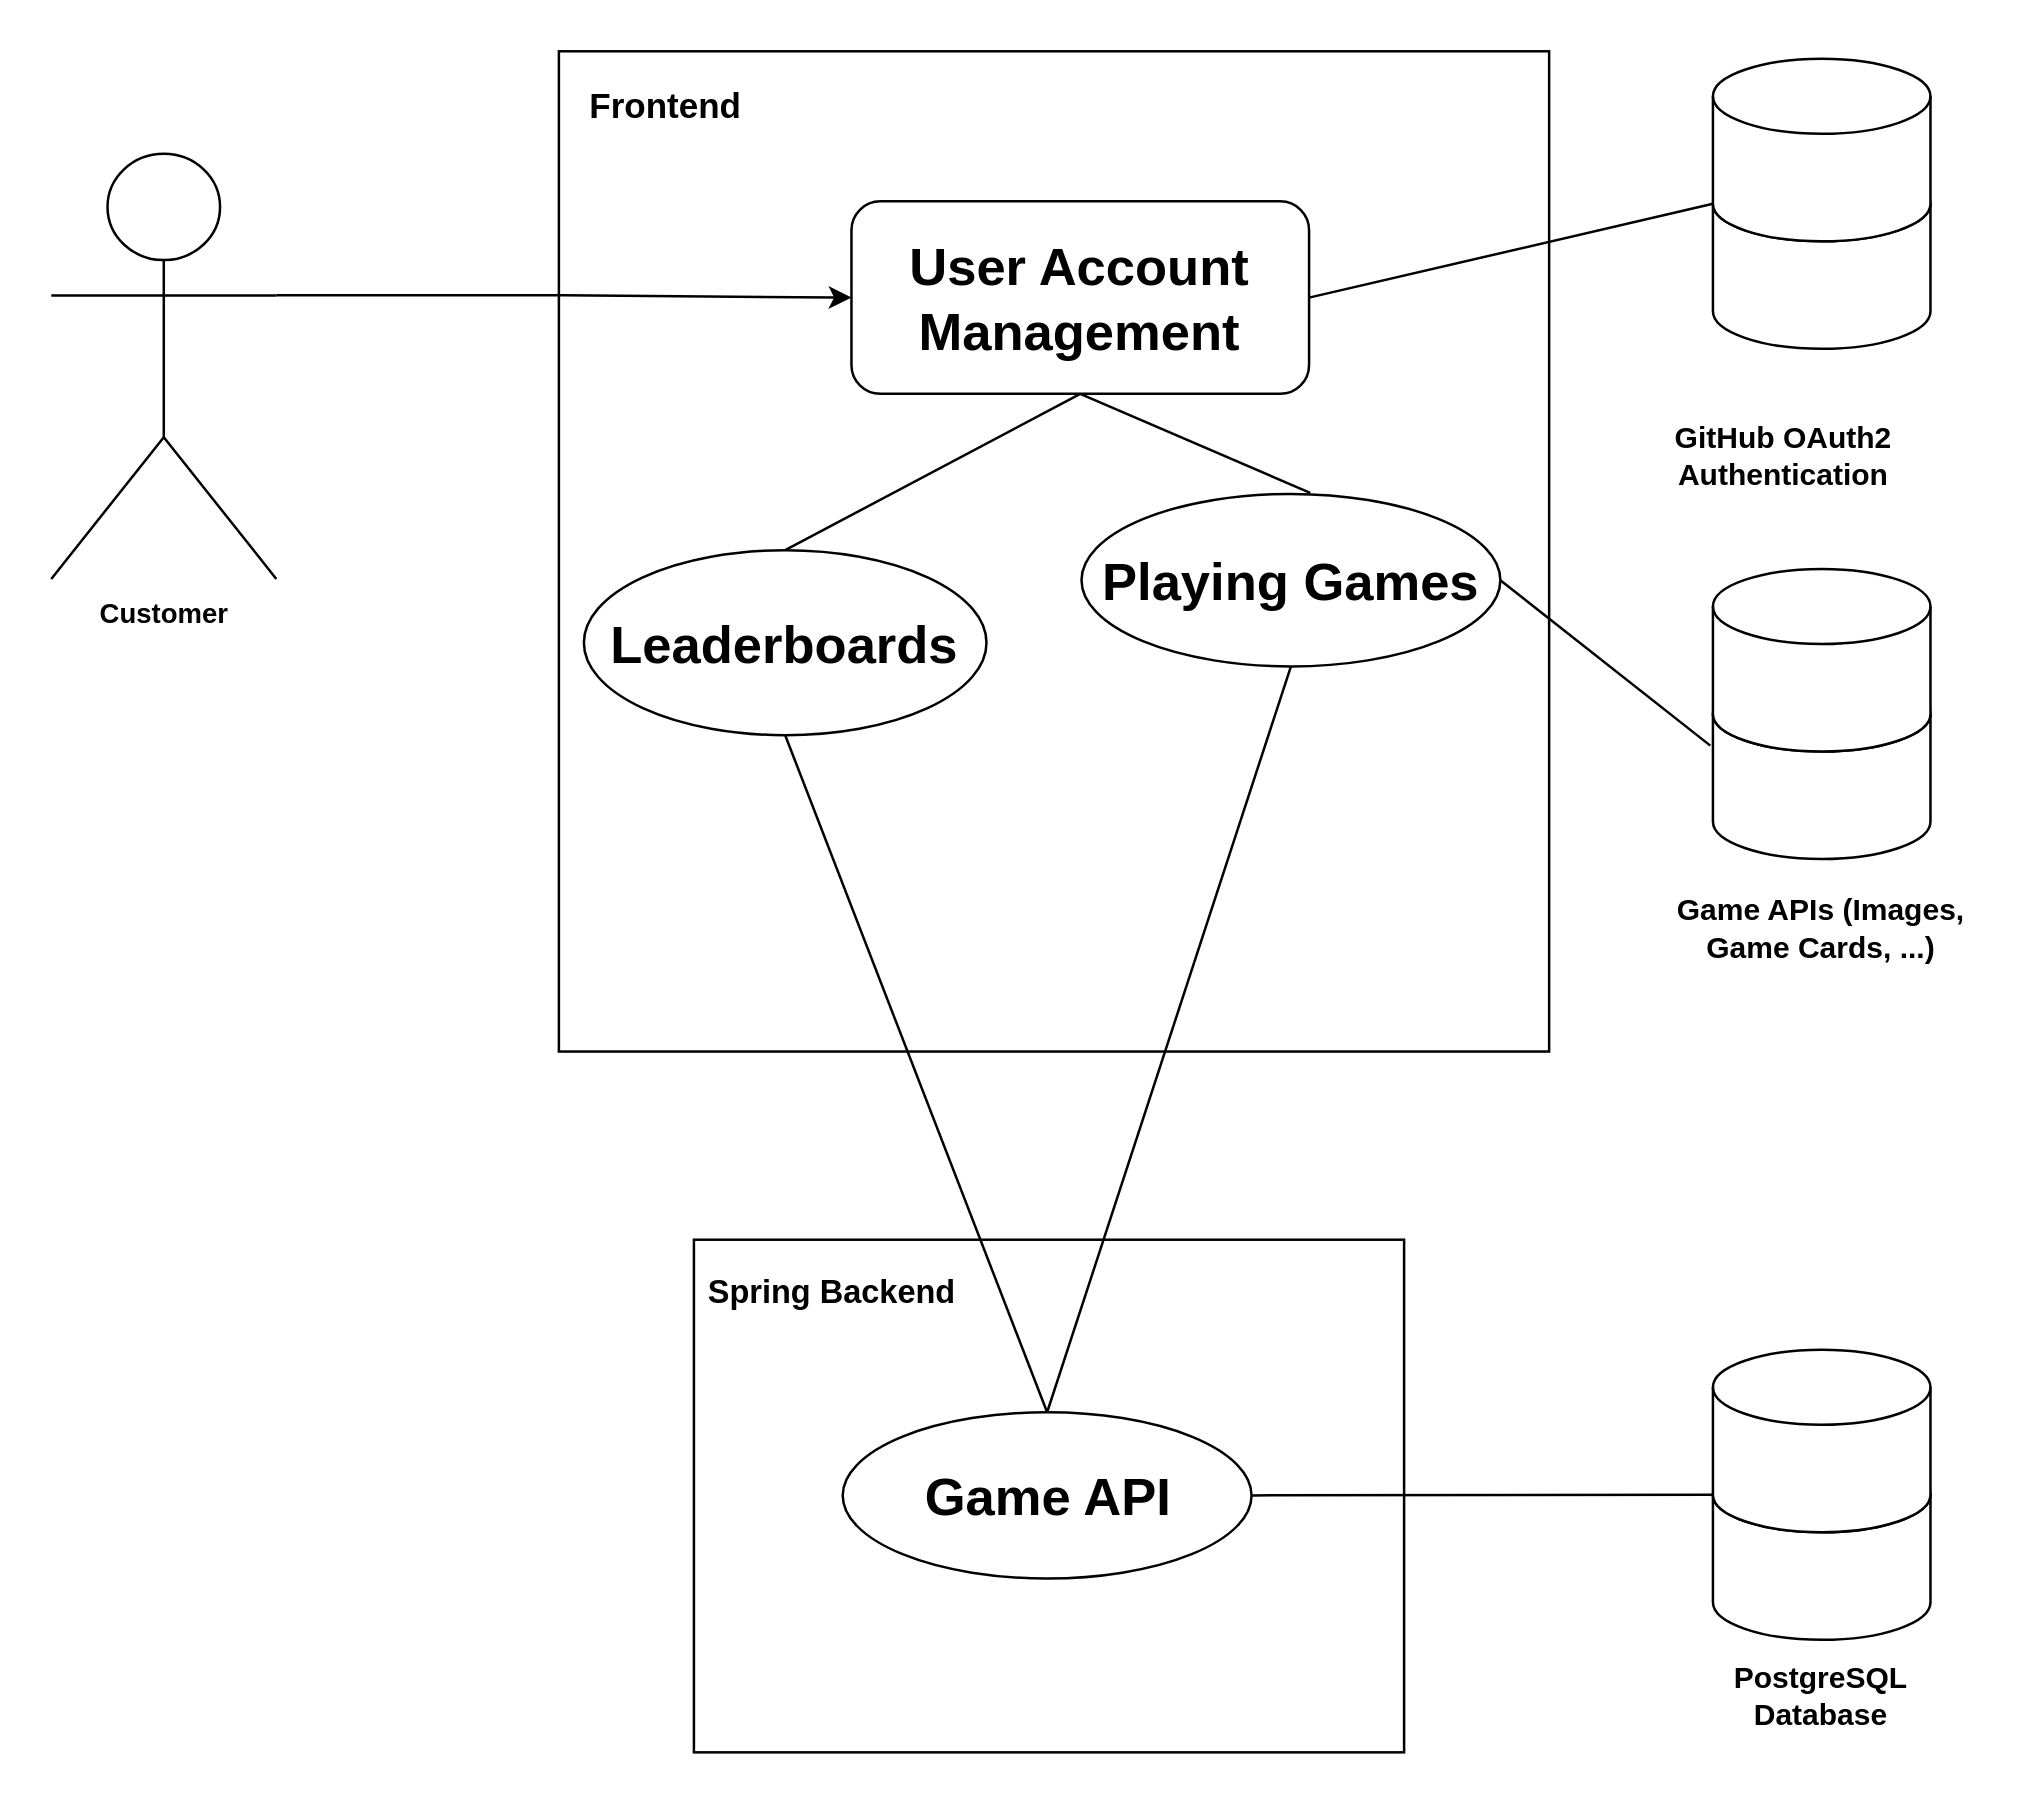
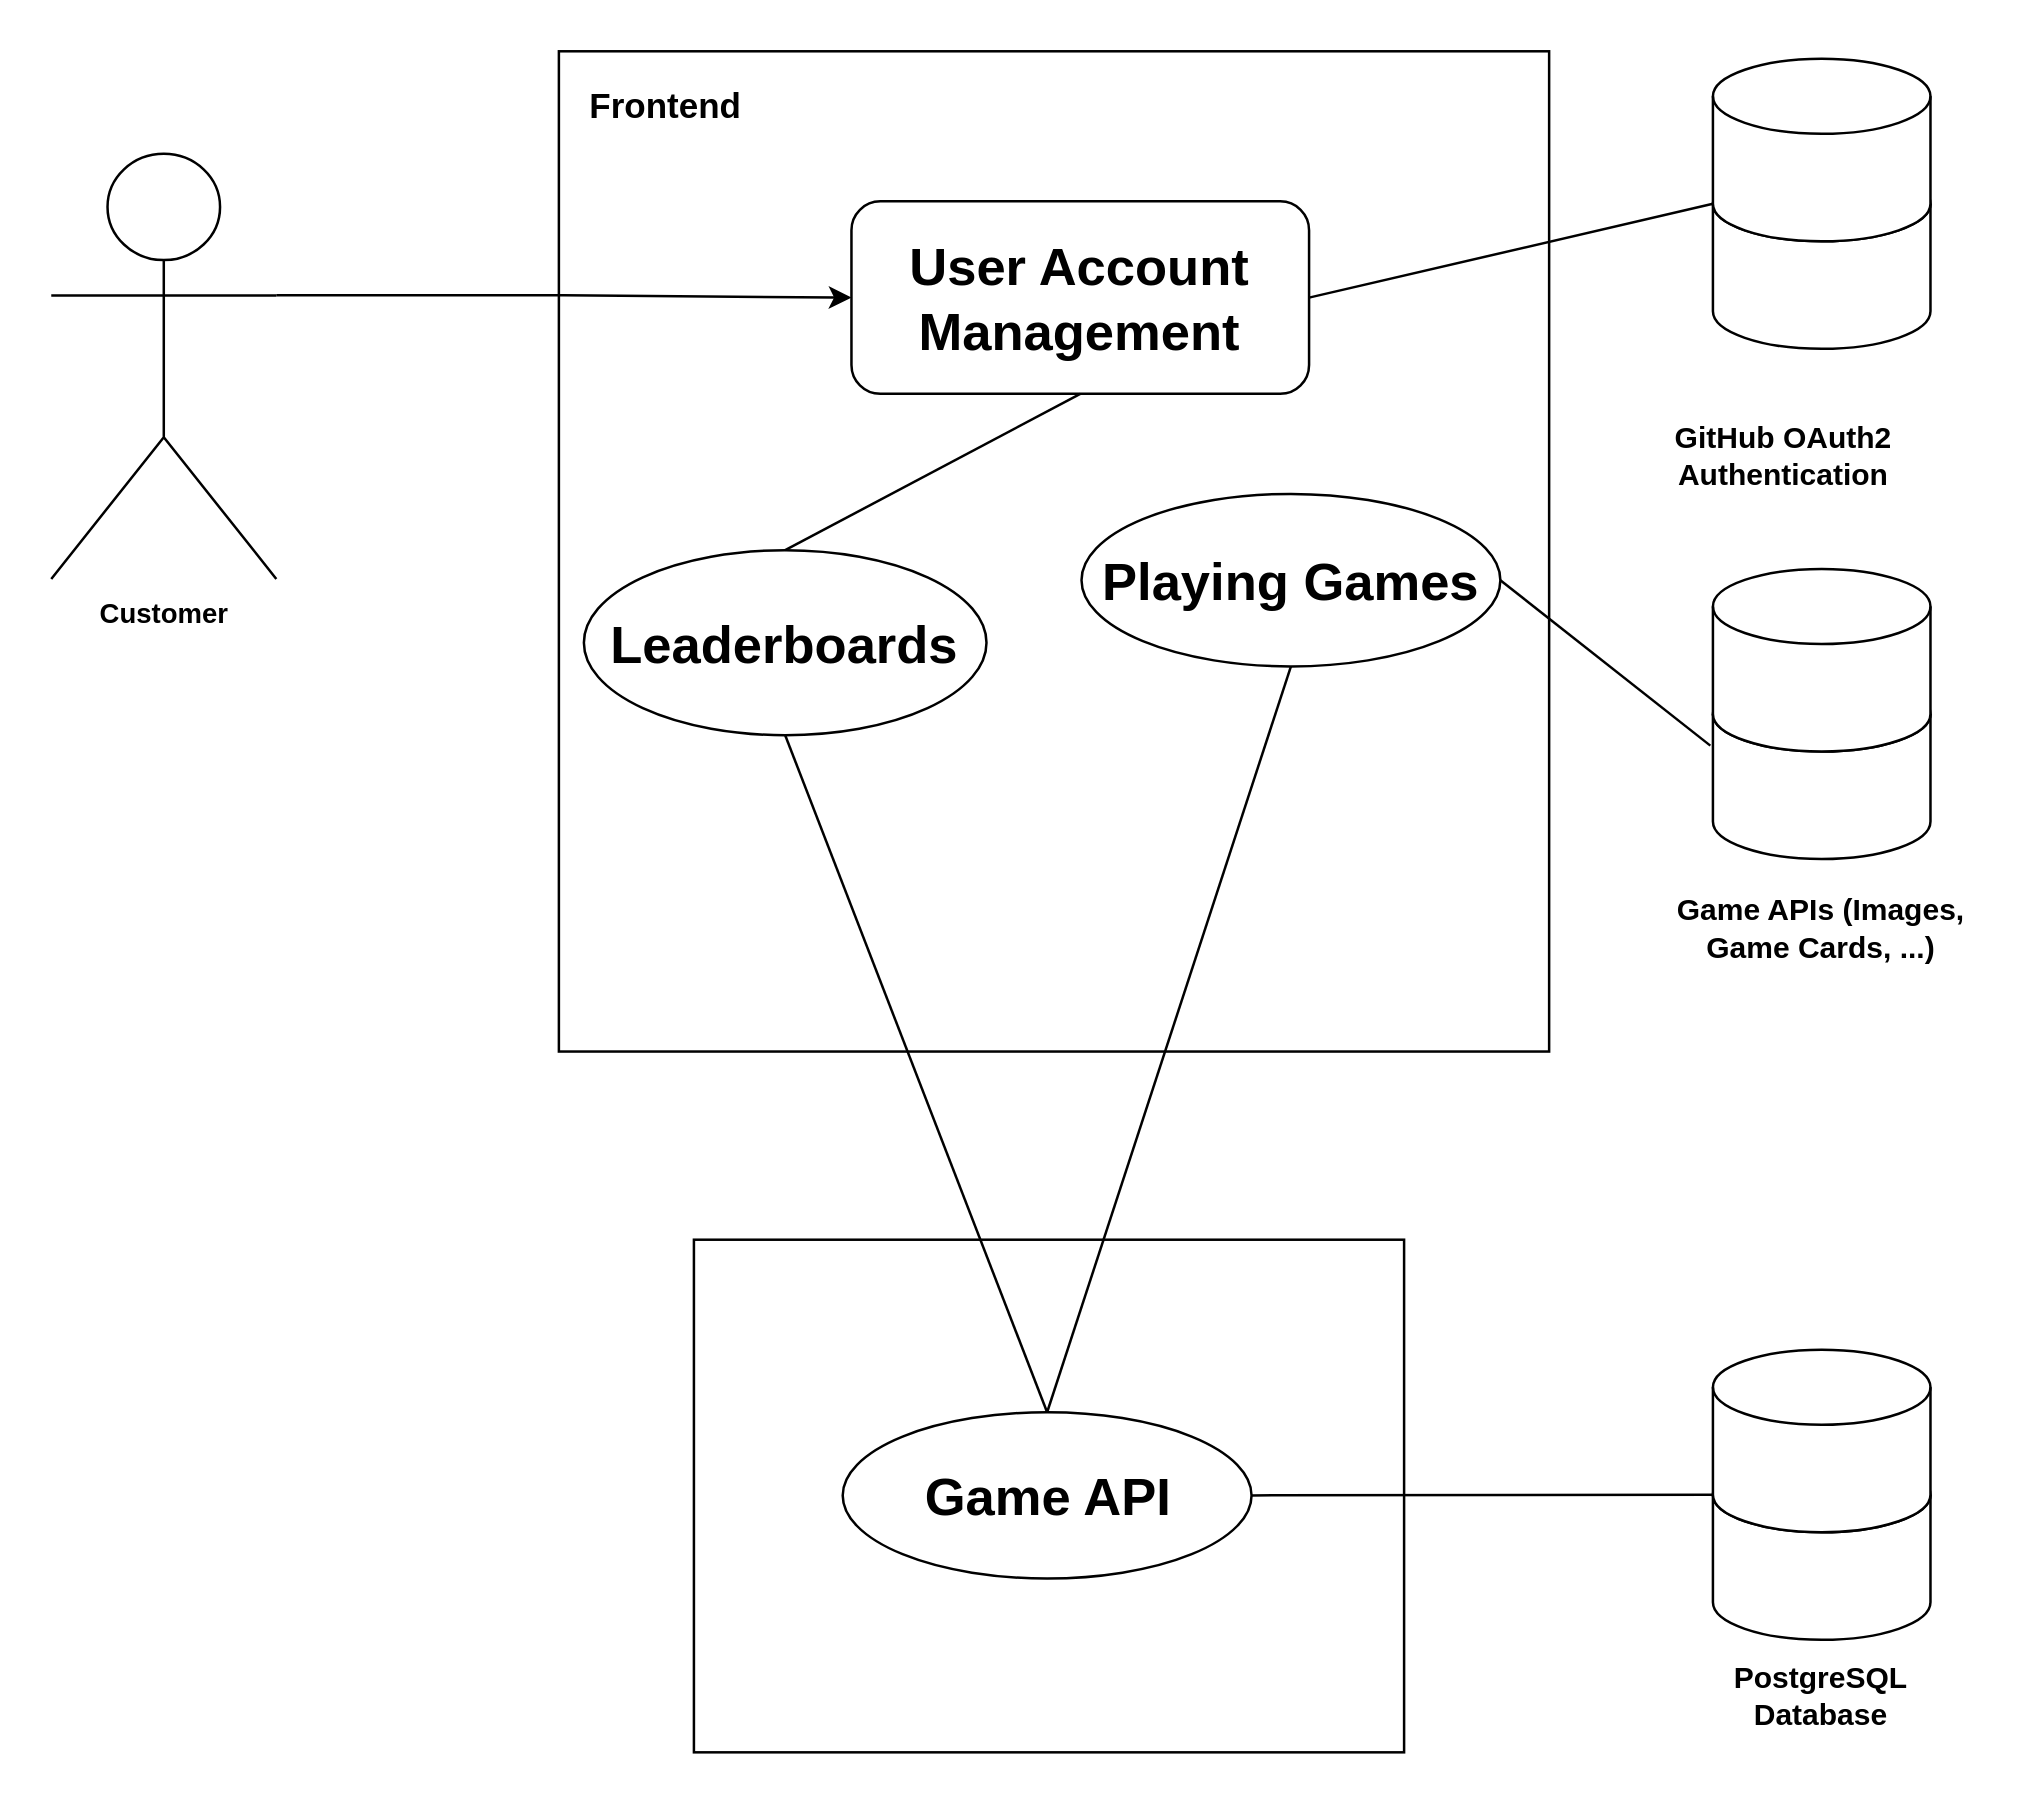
edge "User Account Management" -- "Playing Games": removed
node "Spring Backend": removed
